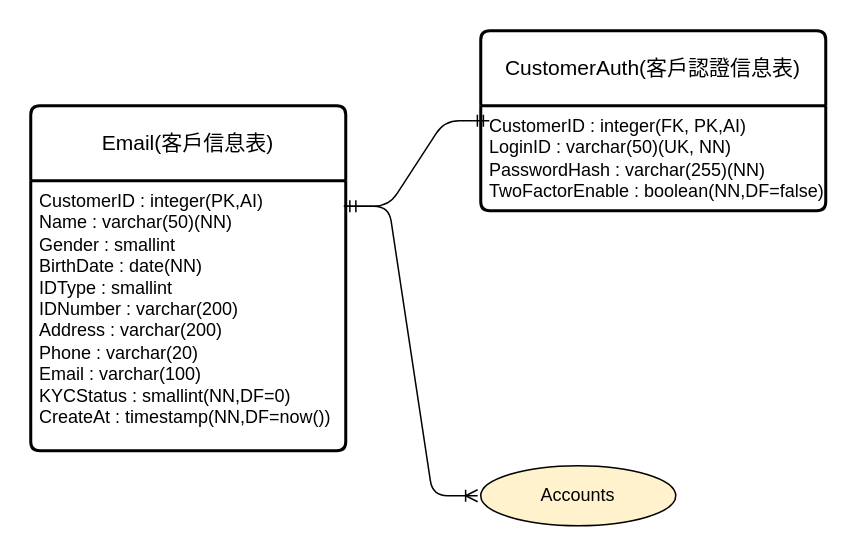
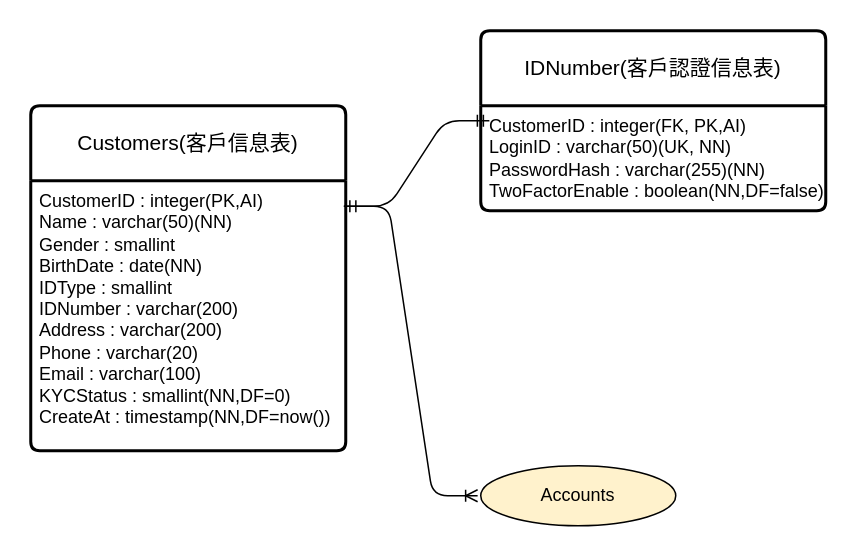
node "CustomerAuth(客戶認證信息表)": label "CustomerAuth(客戶認證信息表)" -> "IDNumber(客戶認證信息表)"
node "Email(客戶信息表)": label "Email(客戶信息表)" -> "Customers(客戶信息表)"
